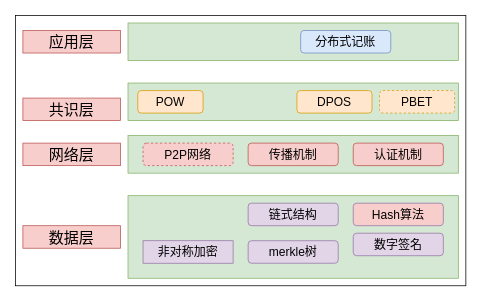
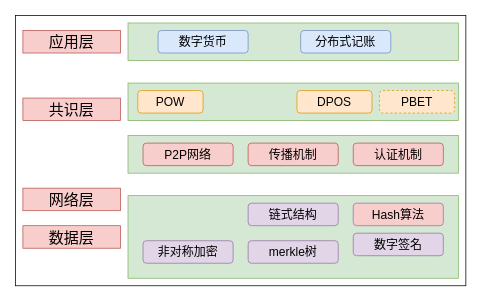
node "数字货币": added
node "网络层": moved (72, 154) -> (72, 199)
node "P2P网络": style dashed -> solid
node "非对称加密": shape rectangle -> rounded rectangle
